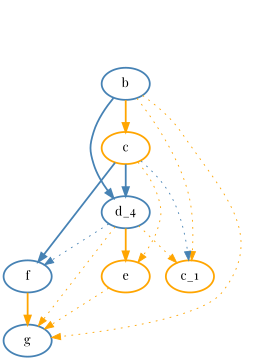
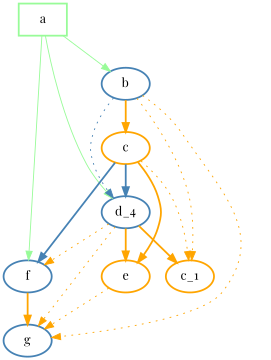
node "a": added
edge "b" -> "d_4": style bold -> dotted
edge "c" -> "c_1": color steelblue -> orange
edge "c" -> "e": style dotted -> bold
edge "d_4" -> "f": color steelblue -> orange
edge "d_4" -> "c_1": style dotted -> bold
